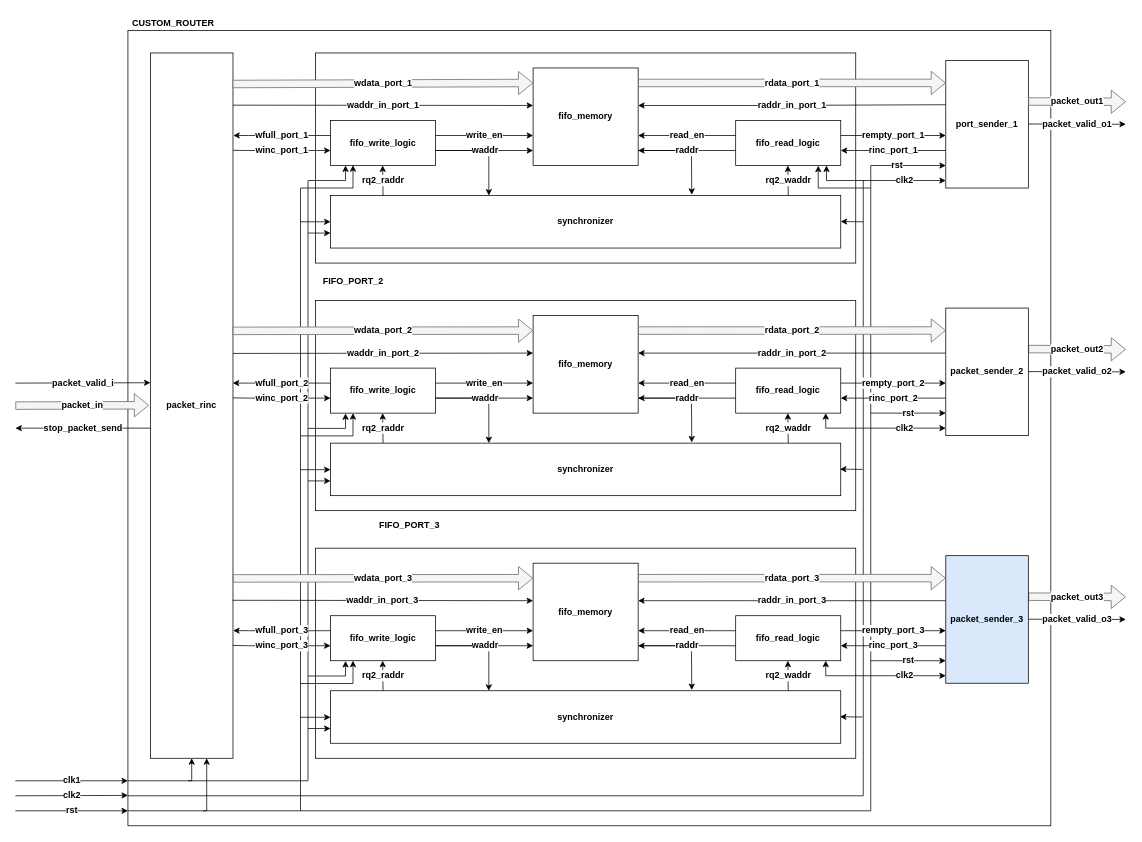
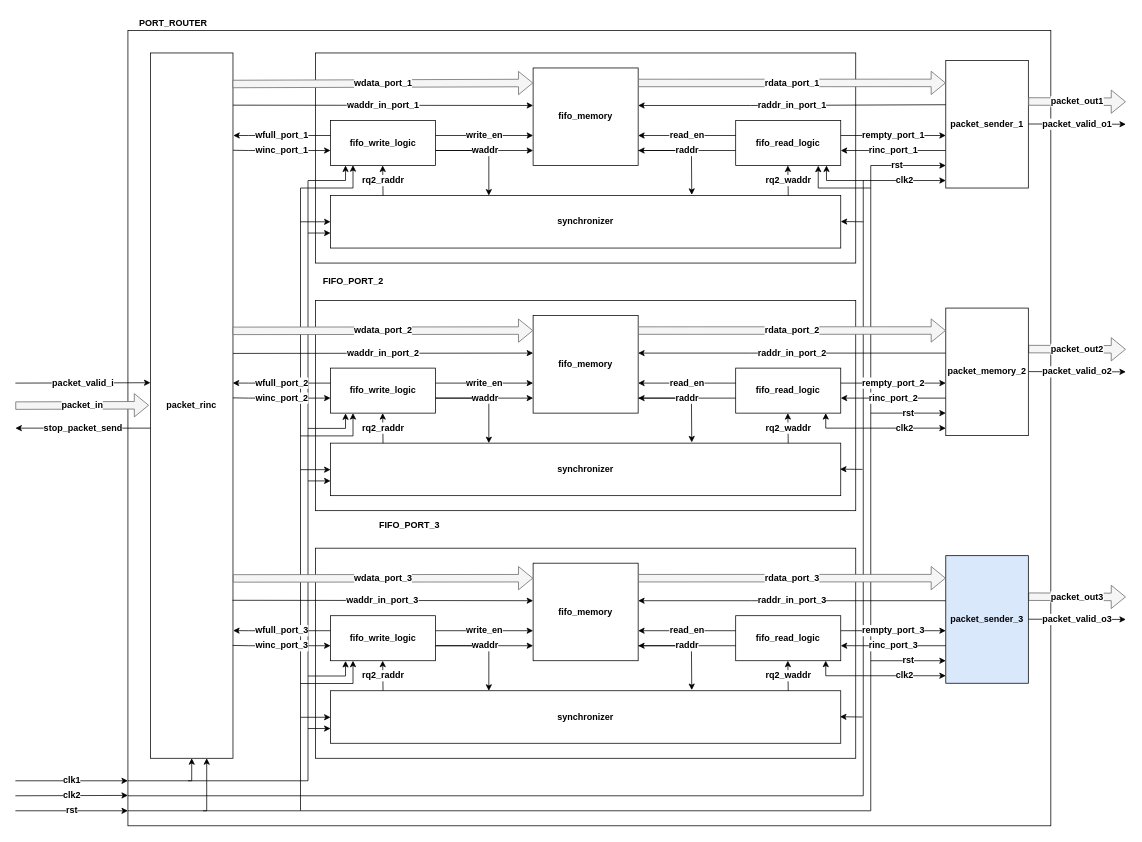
node "CUSTOM_ROUTER": label "CUSTOM_ROUTER" -> "PORT_ROUTER"
node "port_sender_1": label "port_sender_1" -> "packet_sender_1"
node "packet_sender_2": label "packet_sender_2" -> "packet_memory_2"
